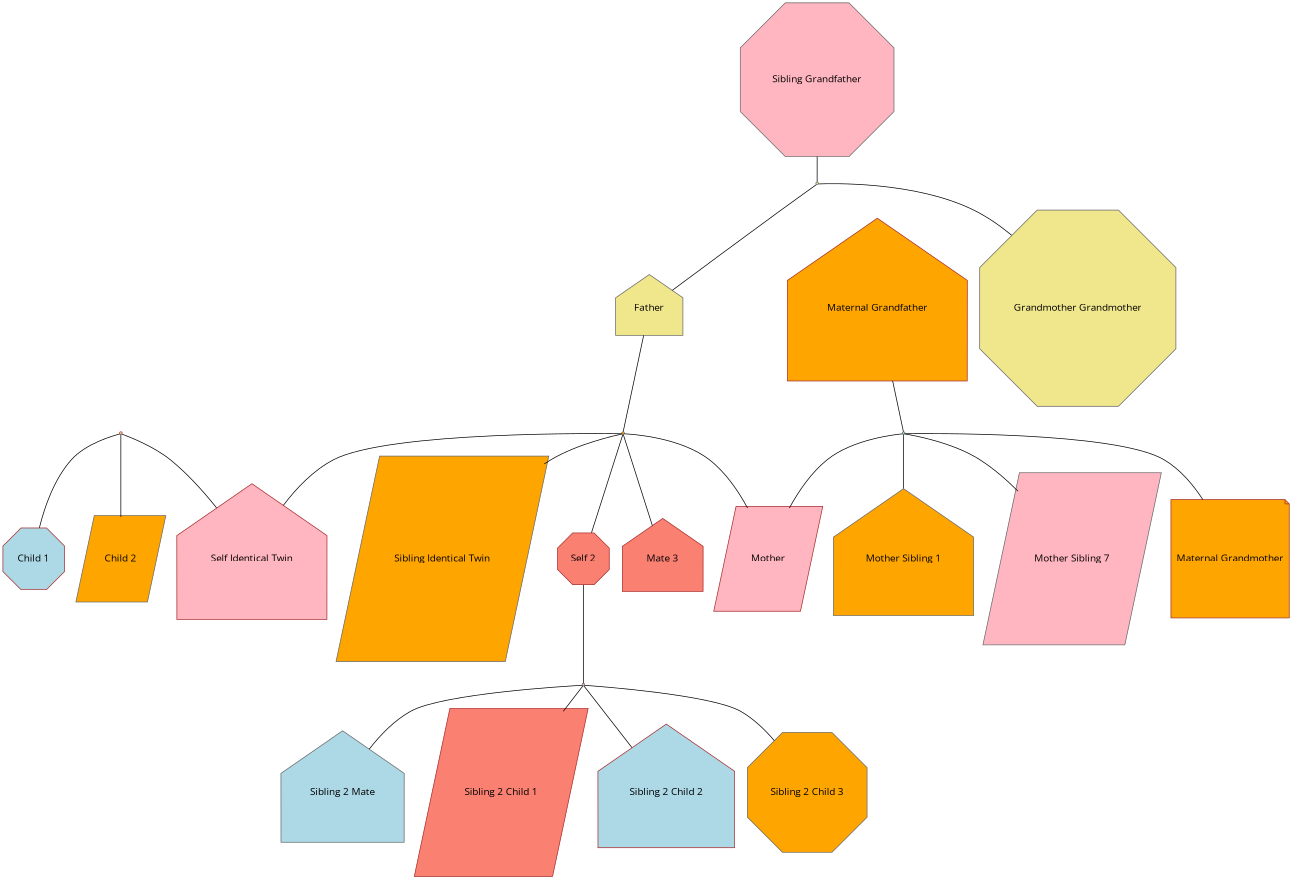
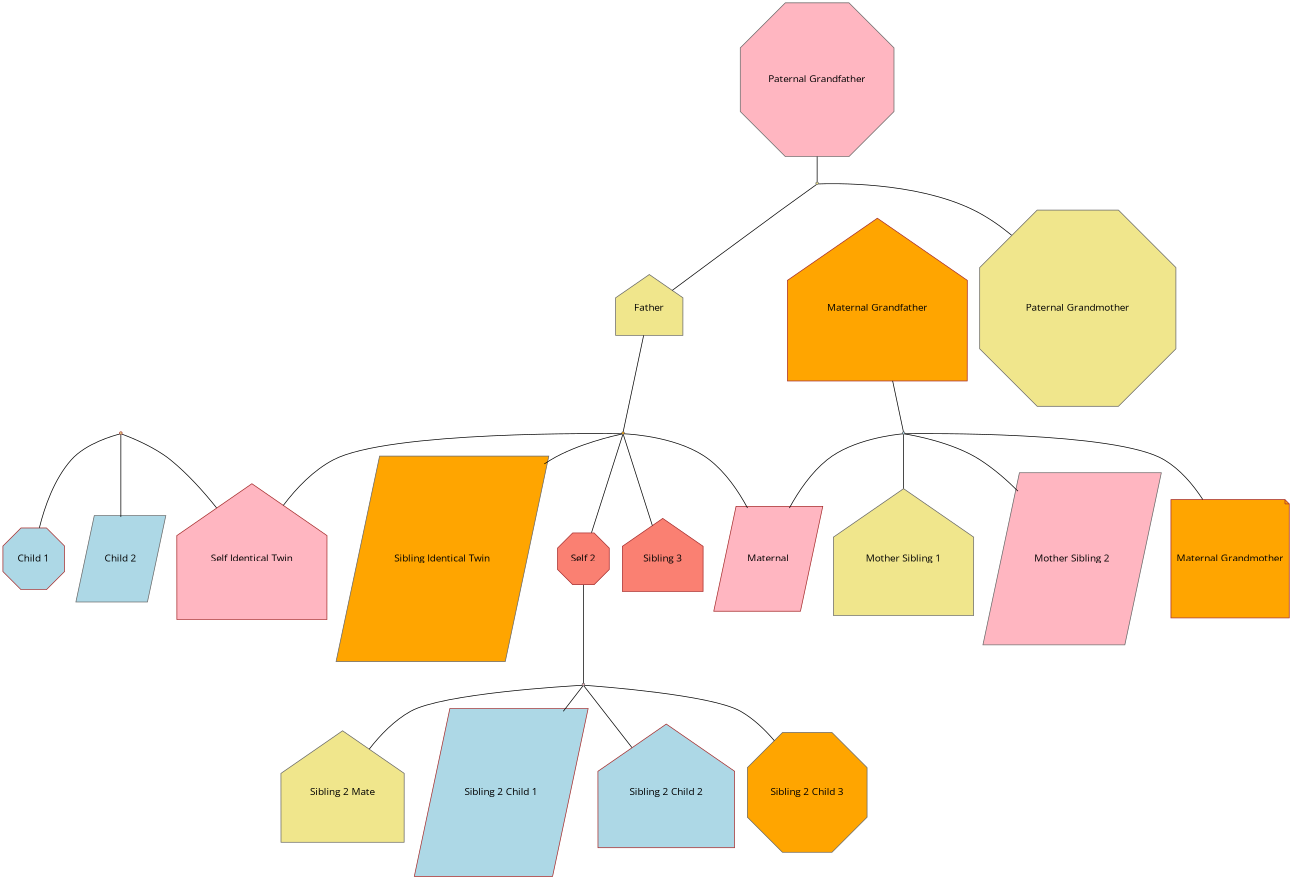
node "Sibling Grandfather": label "Sibling Grandfather" -> "Paternal Grandfather"
node "Grandmother Grandmother": label "Grandmother Grandmother" -> "Paternal Grandmother"
node "Child 2": fillcolor orange -> lightblue
node "Mate 3": label "Mate 3" -> "Sibling 3"
node "Mother": label "Mother" -> "Maternal"
node "Mother Sibling 1": fillcolor orange -> khaki
node "Mother Sibling 7": label "Mother Sibling 7" -> "Mother Sibling 2"
node "Sibling 2 Mate": fillcolor lightblue -> khaki
node "Sibling 2 Child 1": fillcolor salmon -> lightblue
